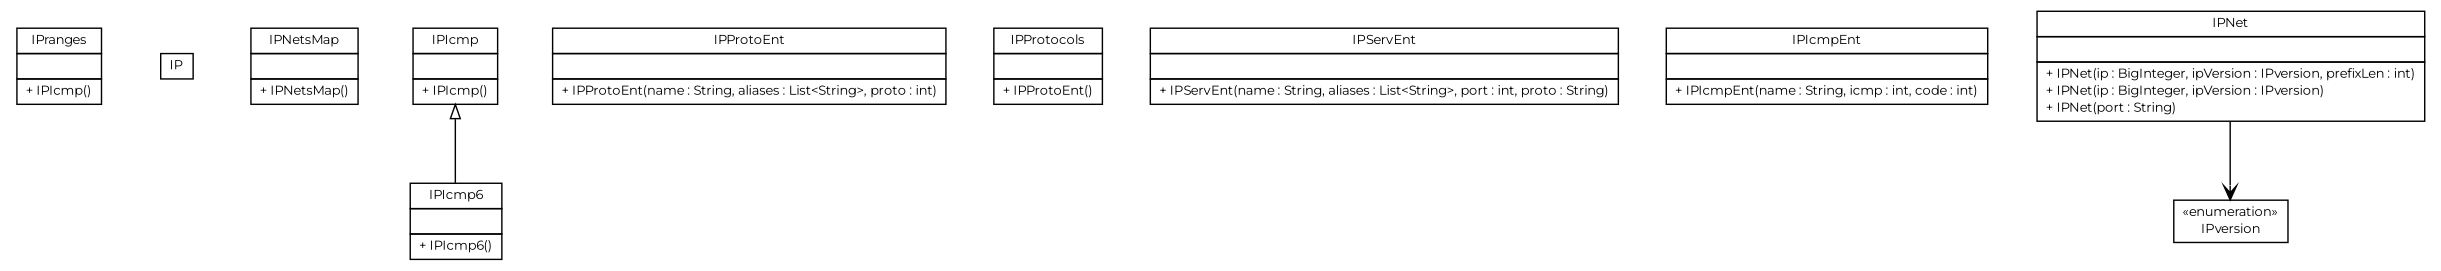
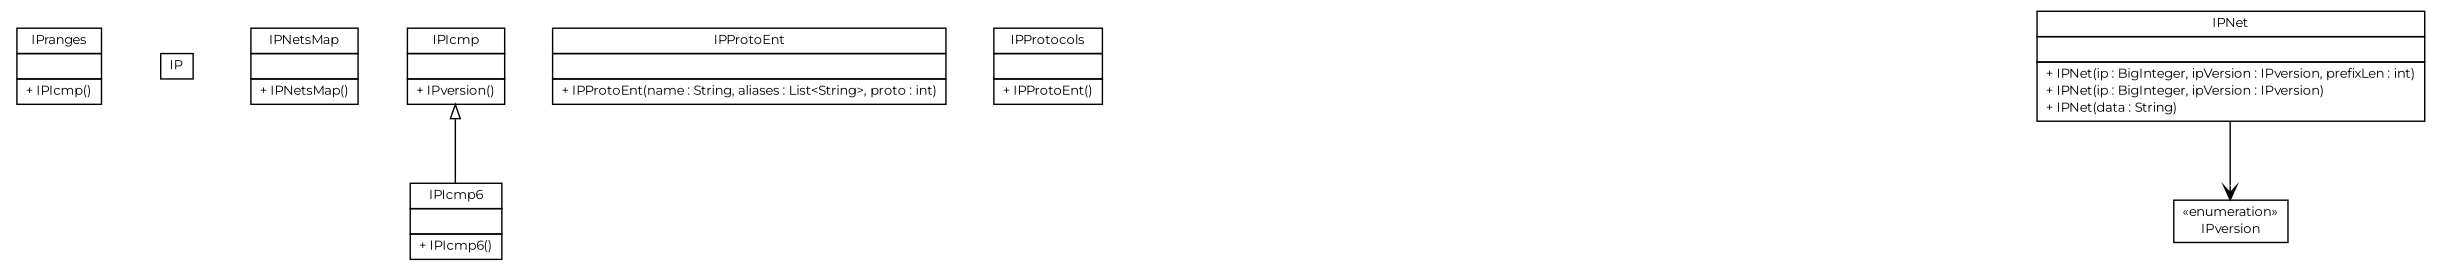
node "IPServEnt": removed
node "IPIcmpEnt": removed
node "IPIcmp": text "+ IPIcmp()" -> "+ IPversion()"
node "IPNet": text "+ IPNet(port : String)" -> "+ IPNet(data : String)"
